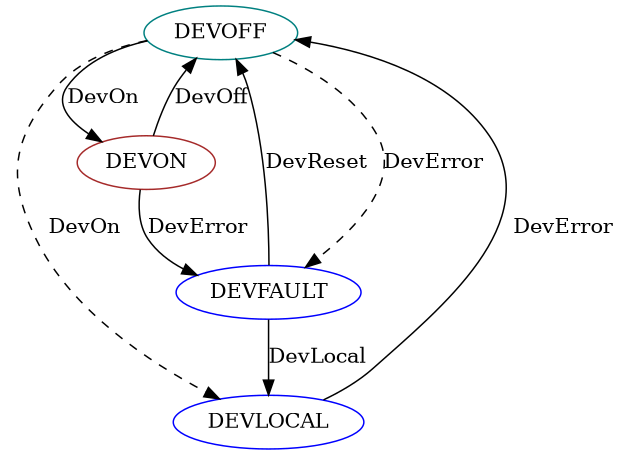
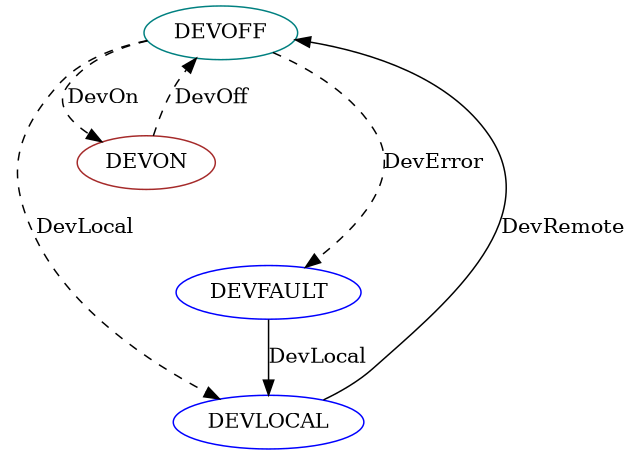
edge "DEVOFF" -> "DEVON": style solid -> dashed
edge "DEVON" -> "DEVOFF": style solid -> dashed
edge "DEVFAULT" -> "DEVOFF": removed, label "DevReset"
edge "DEVOFF" -> "DEVLOCAL": label "DevOn" -> "DevLocal"
edge "DEVLOCAL" -> "DEVOFF": label "DevError" -> "DevRemote"
edge "DEVON" -> "DEVFAULT": removed, label "DevError"
